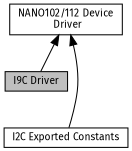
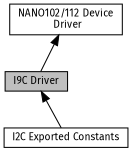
edge "I2C Exported Constants" -> "NANO102/112 Device Driver": now "I2C Exported Constants" -> "I9C Driver"
